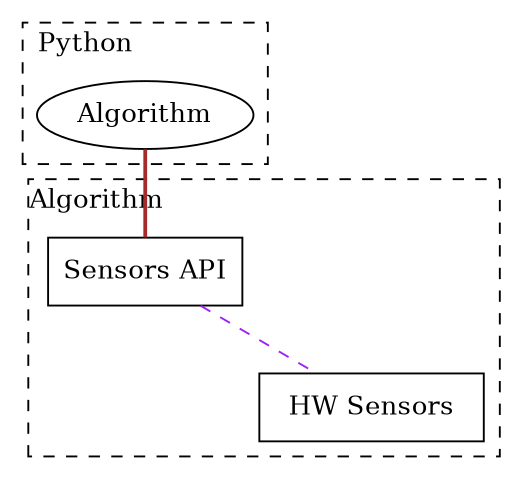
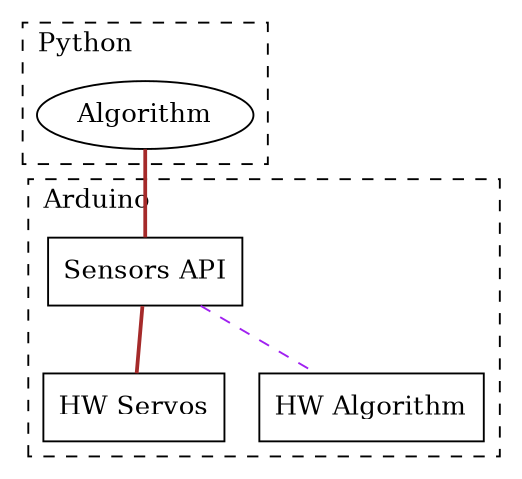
cluster "Algorithm": label "Algorithm" -> "Arduino"
node "HW Servos": added
node "HW Sensors": label "HW Sensors" -> "HW Algorithm"
